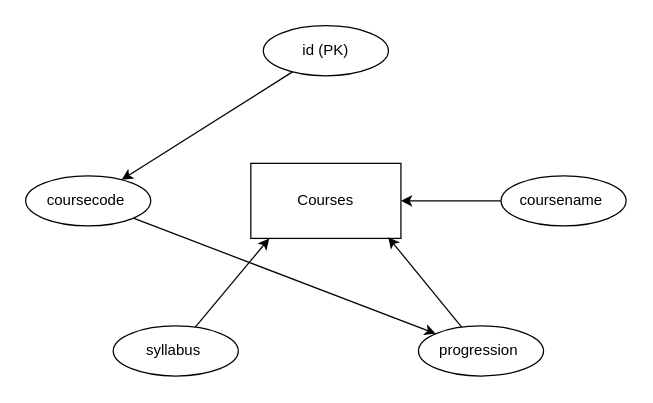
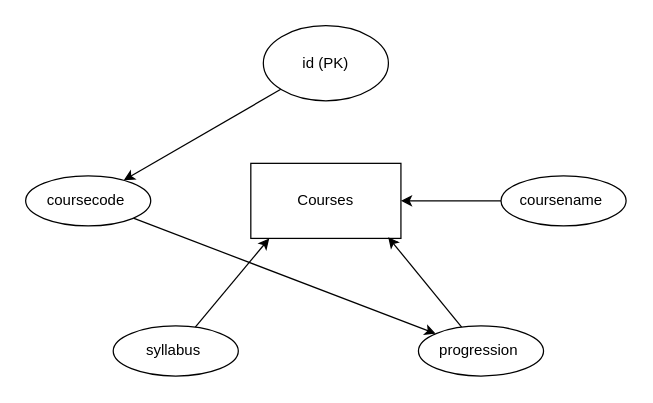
node "id (PK)": size 125x50 -> 125x75
